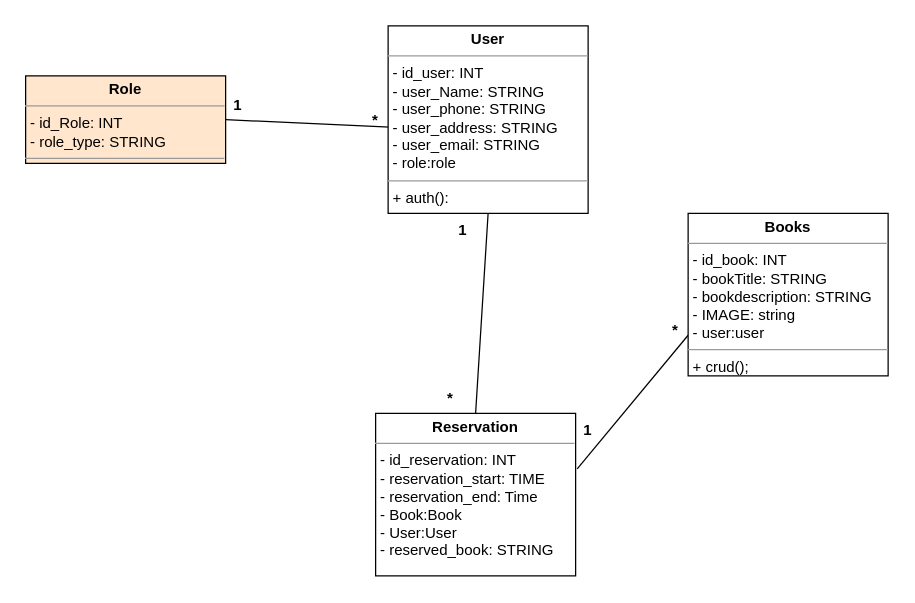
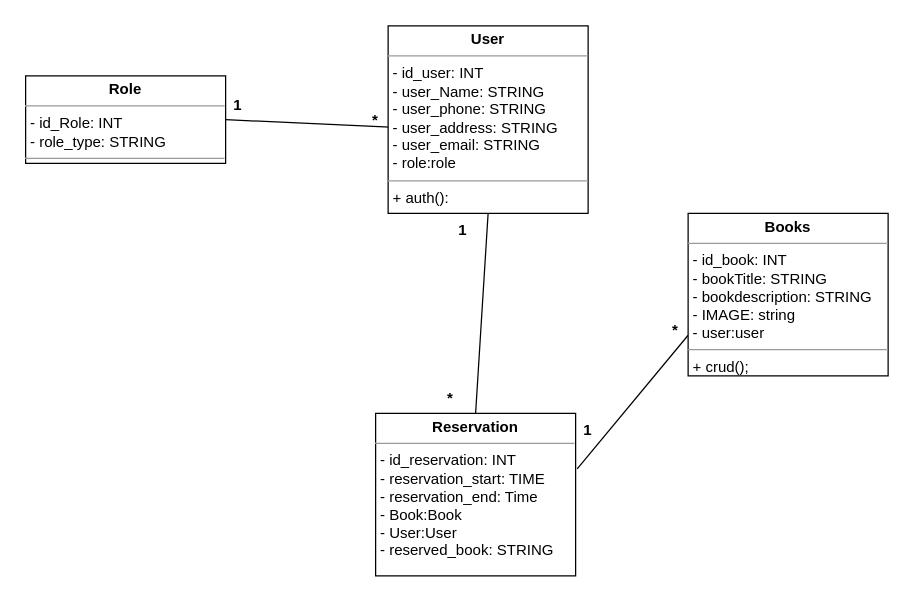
node "Role - id_Role: INT - role_type: STRING": fillcolor #ffe6cc -> #ffffff
